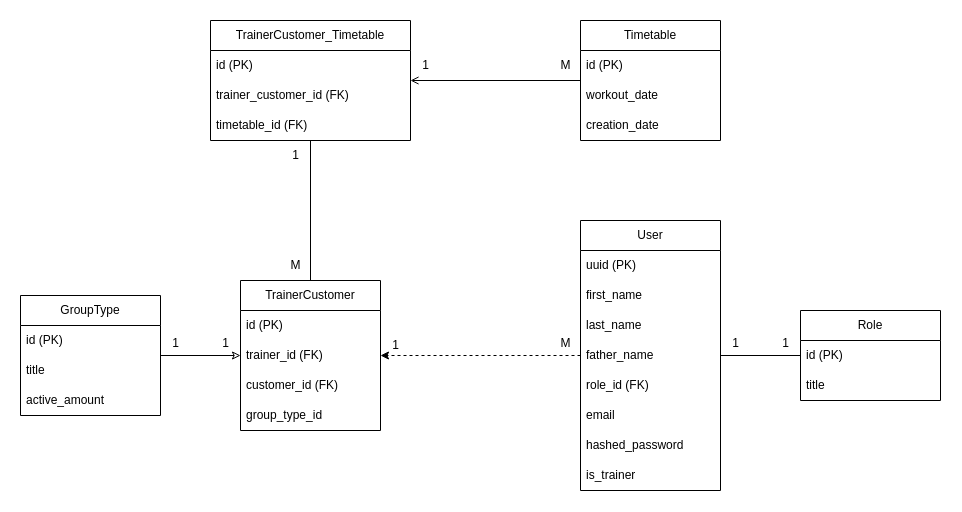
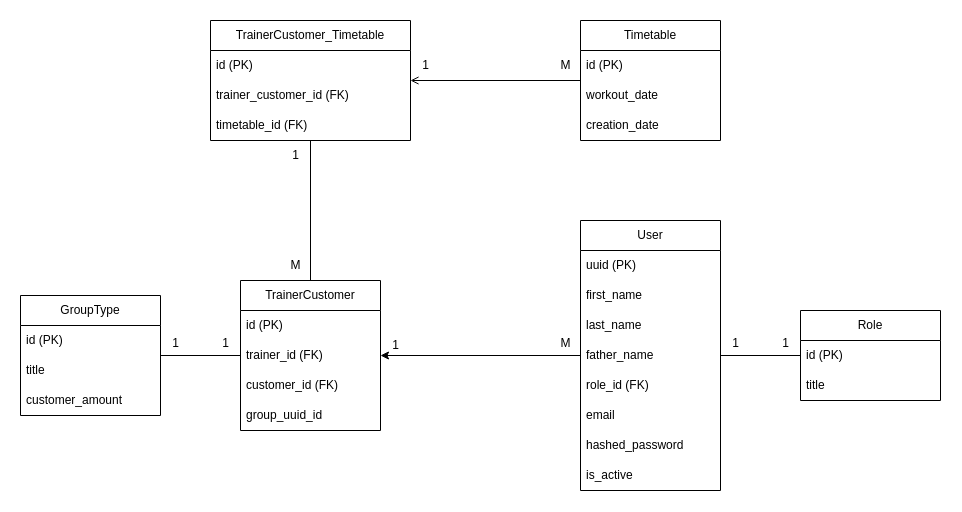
edge "GroupType" -> "TrainerCustomer": arrowhead classic -> none
edge "User" -> "TrainerCustomer": style dashed -> solid
node "active_amount": label "active_amount" -> "customer_amount"
node "group_type_id": label "group_type_id" -> "group_uuid_id"
node "is_trainer": label "is_trainer" -> "is_active"
